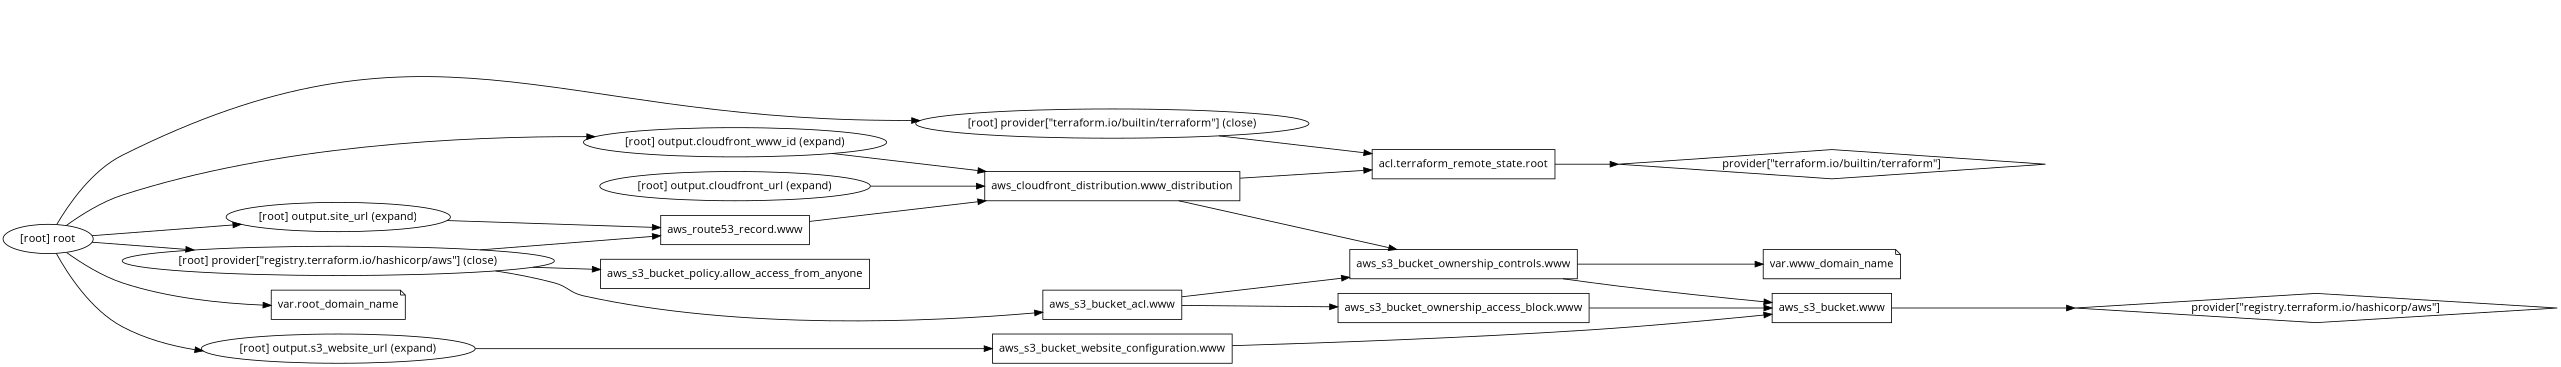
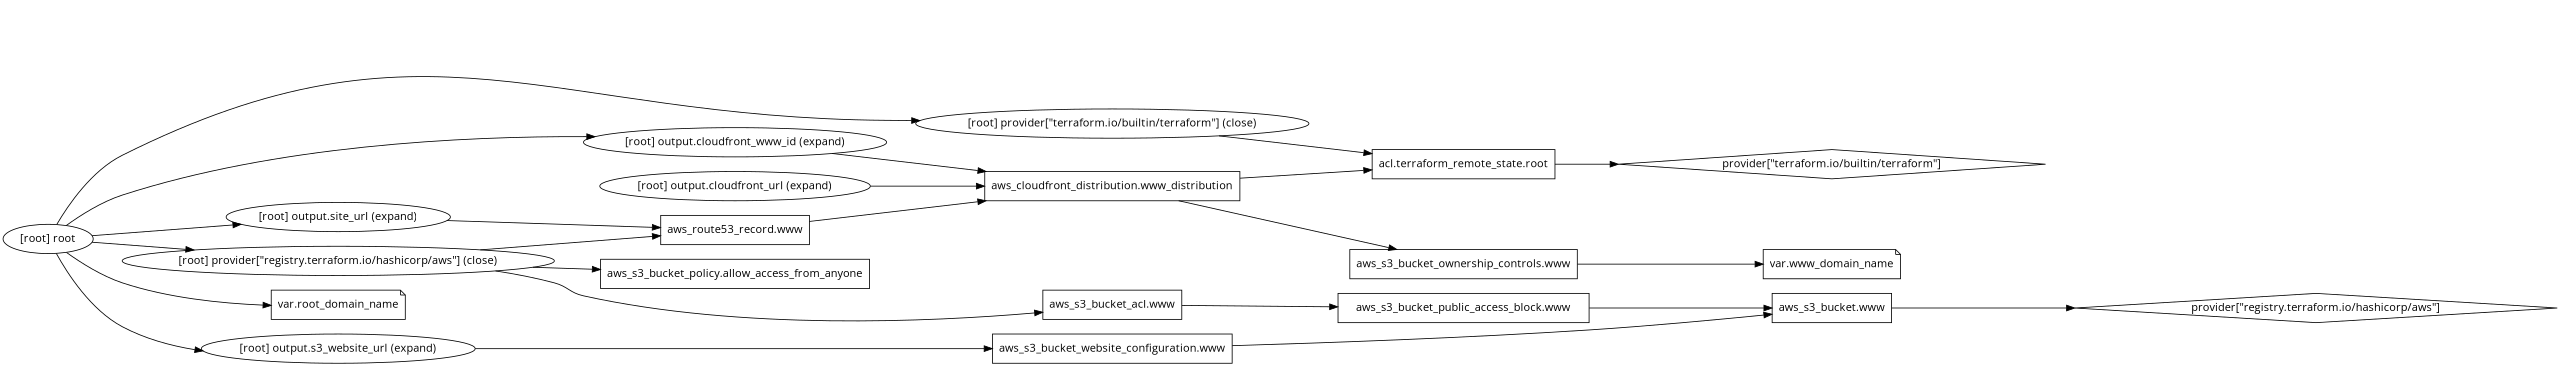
edge "aws_s3_bucket_acl.www" -> "aws_s3_bucket_ownership_controls.www": removed
edge "aws_s3_bucket_ownership_controls.www" -> "aws_s3_bucket.www": removed
node "aws_s3_bucket_ownership_access_block.www": label "aws_s3_bucket_ownership_access_block.www" -> "aws_s3_bucket_public_access_block.www"
